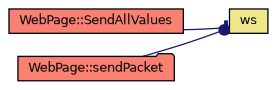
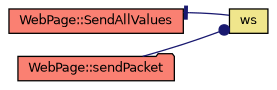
edge "WebPage::SendAllValues" -> "ws": reversed
